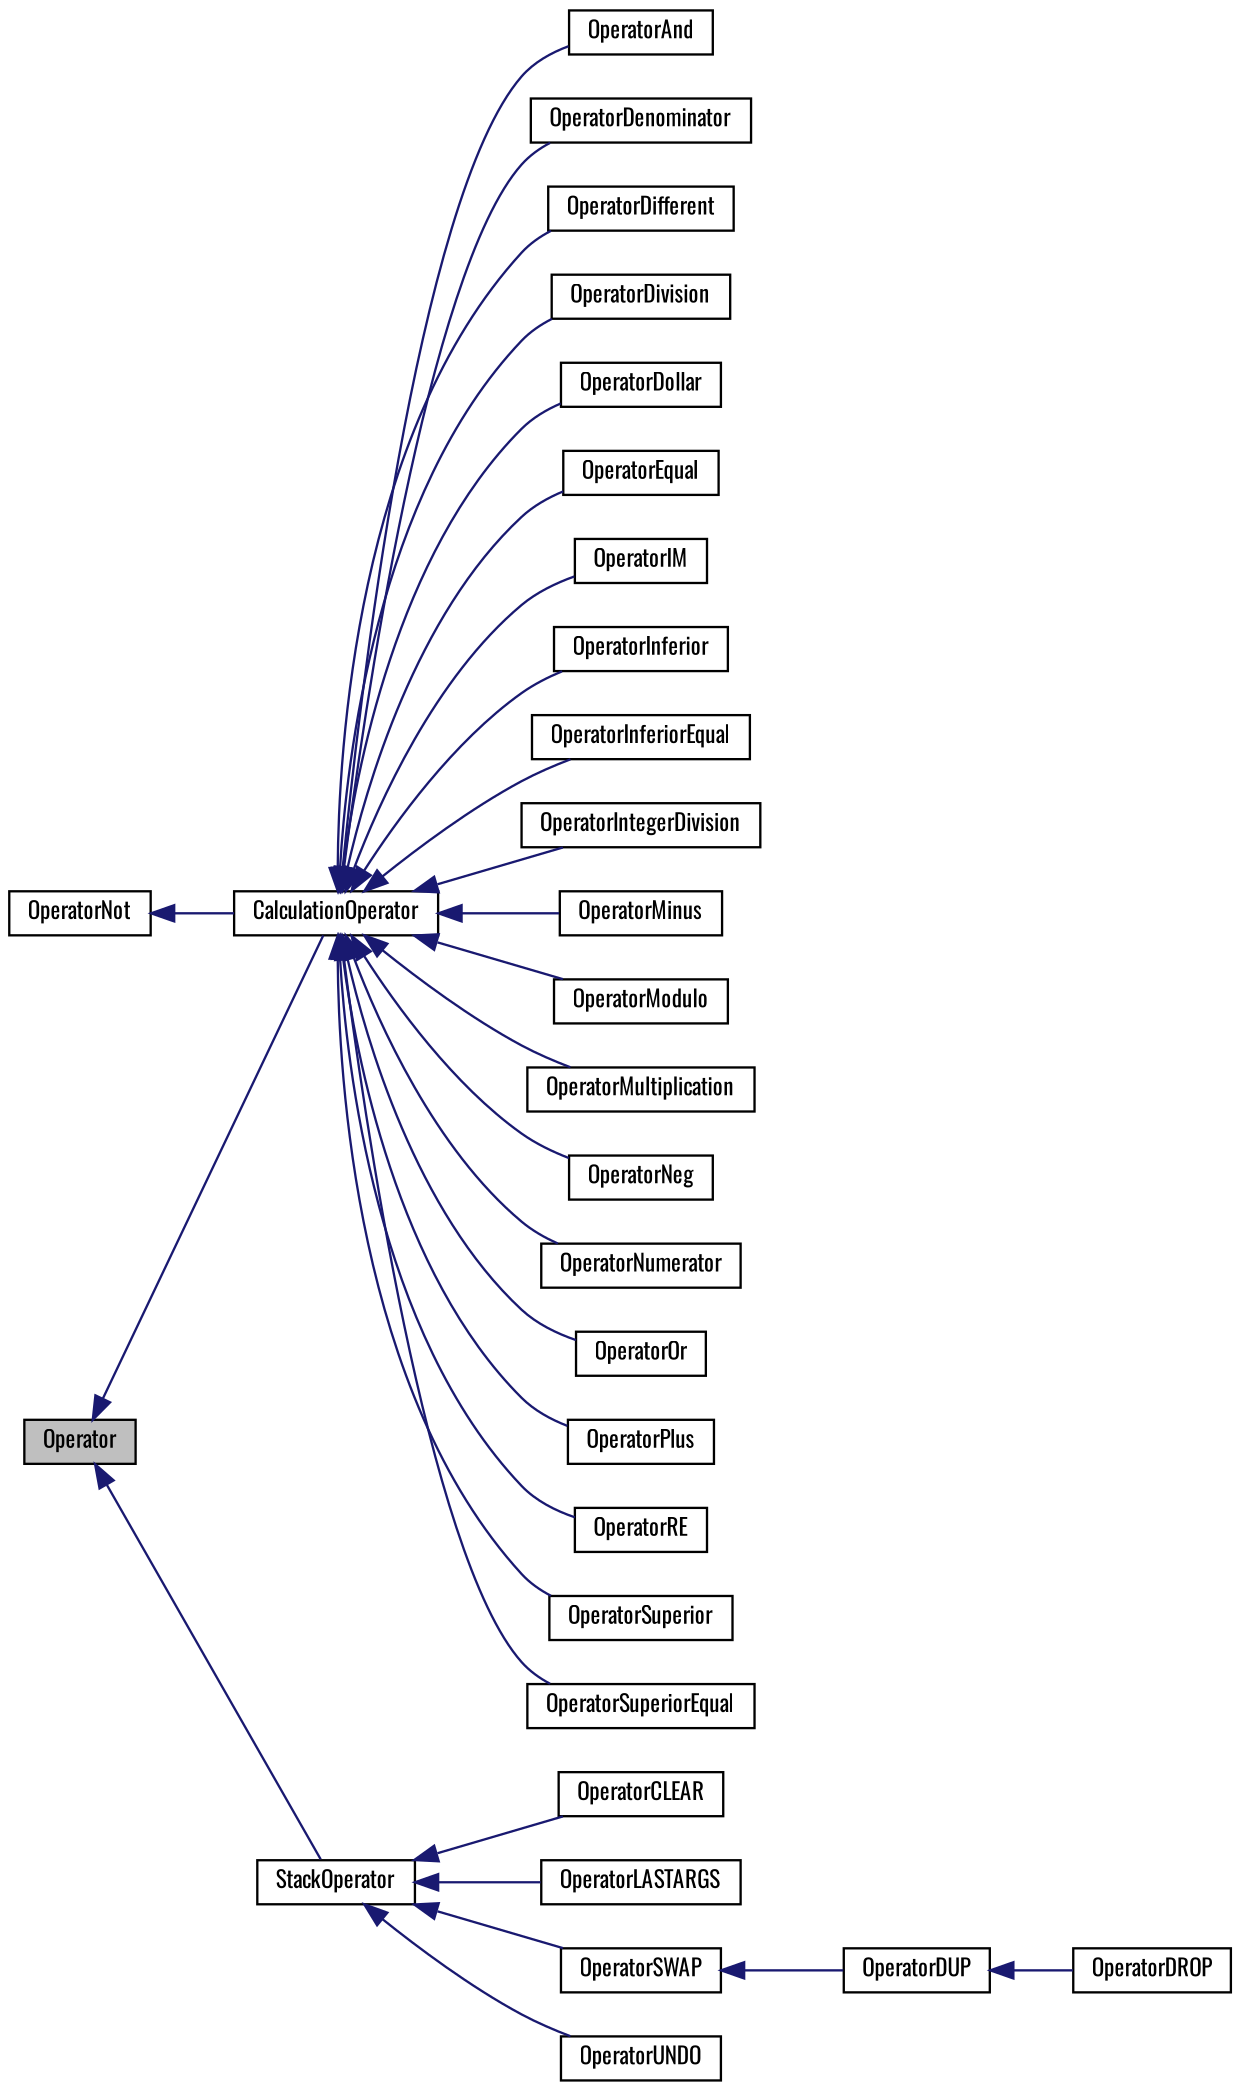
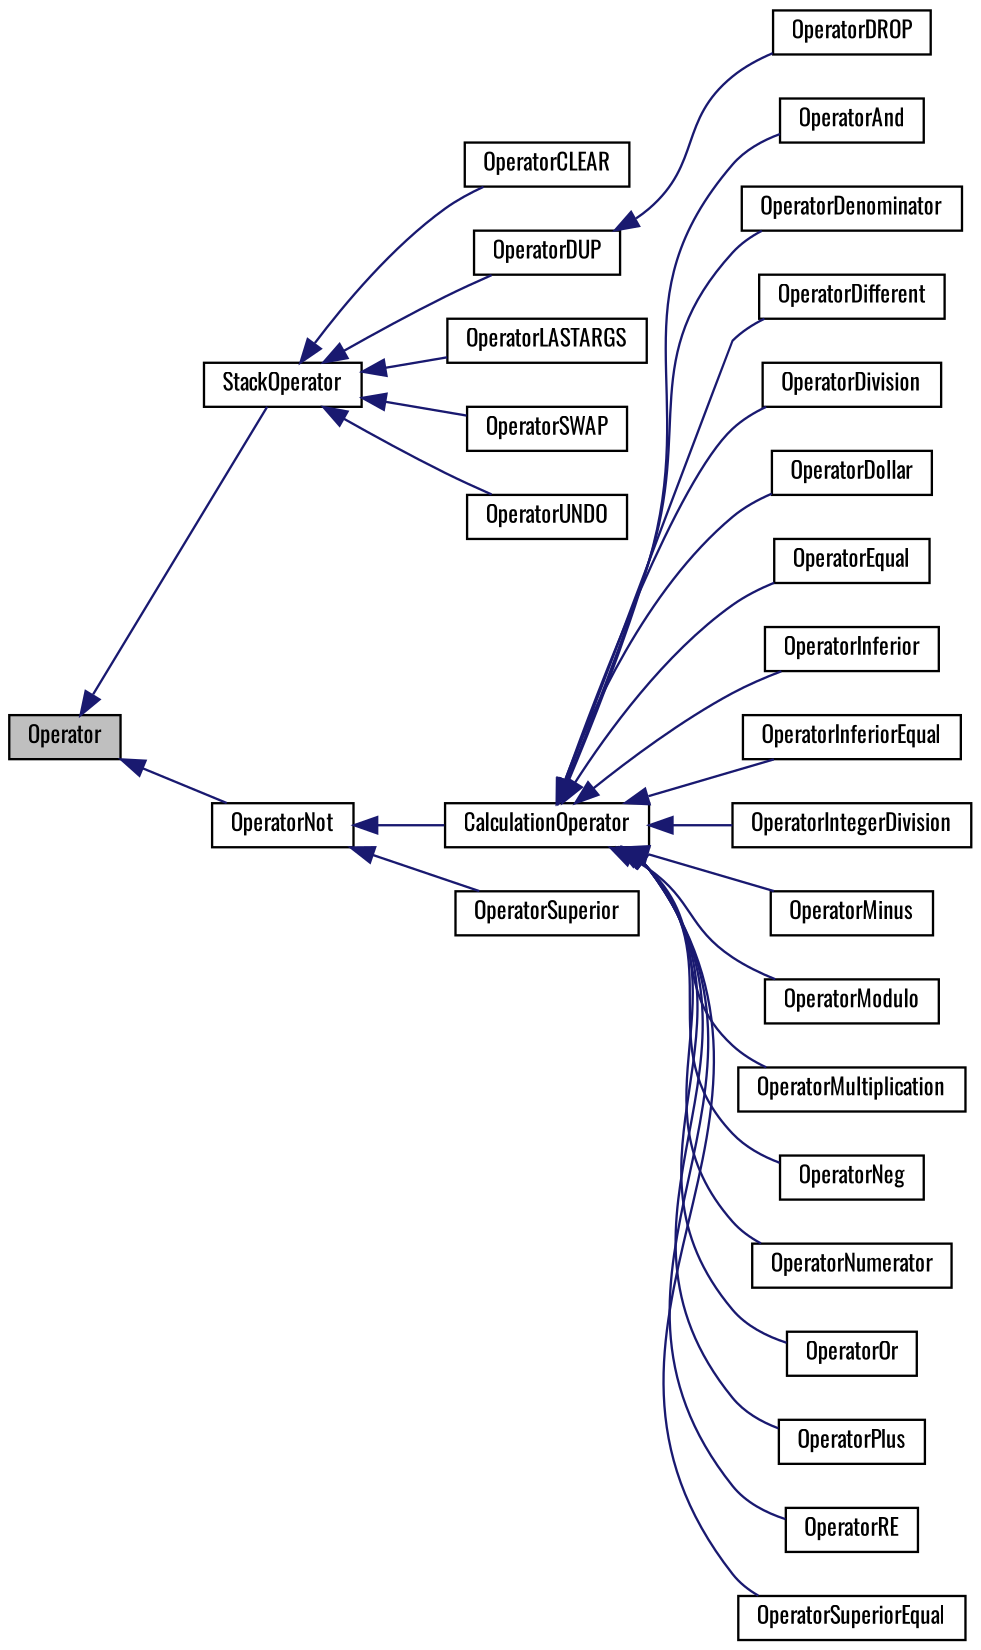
node "OperatorIM": removed
edge "CalculationOperator" -> "Operator": now "OperatorNot" -> "Operator"
edge "OperatorSuperior" -> "CalculationOperator": now "OperatorSuperior" -> "OperatorNot"
edge "OperatorDUP" -> "OperatorSWAP": now "OperatorDUP" -> "StackOperator"
